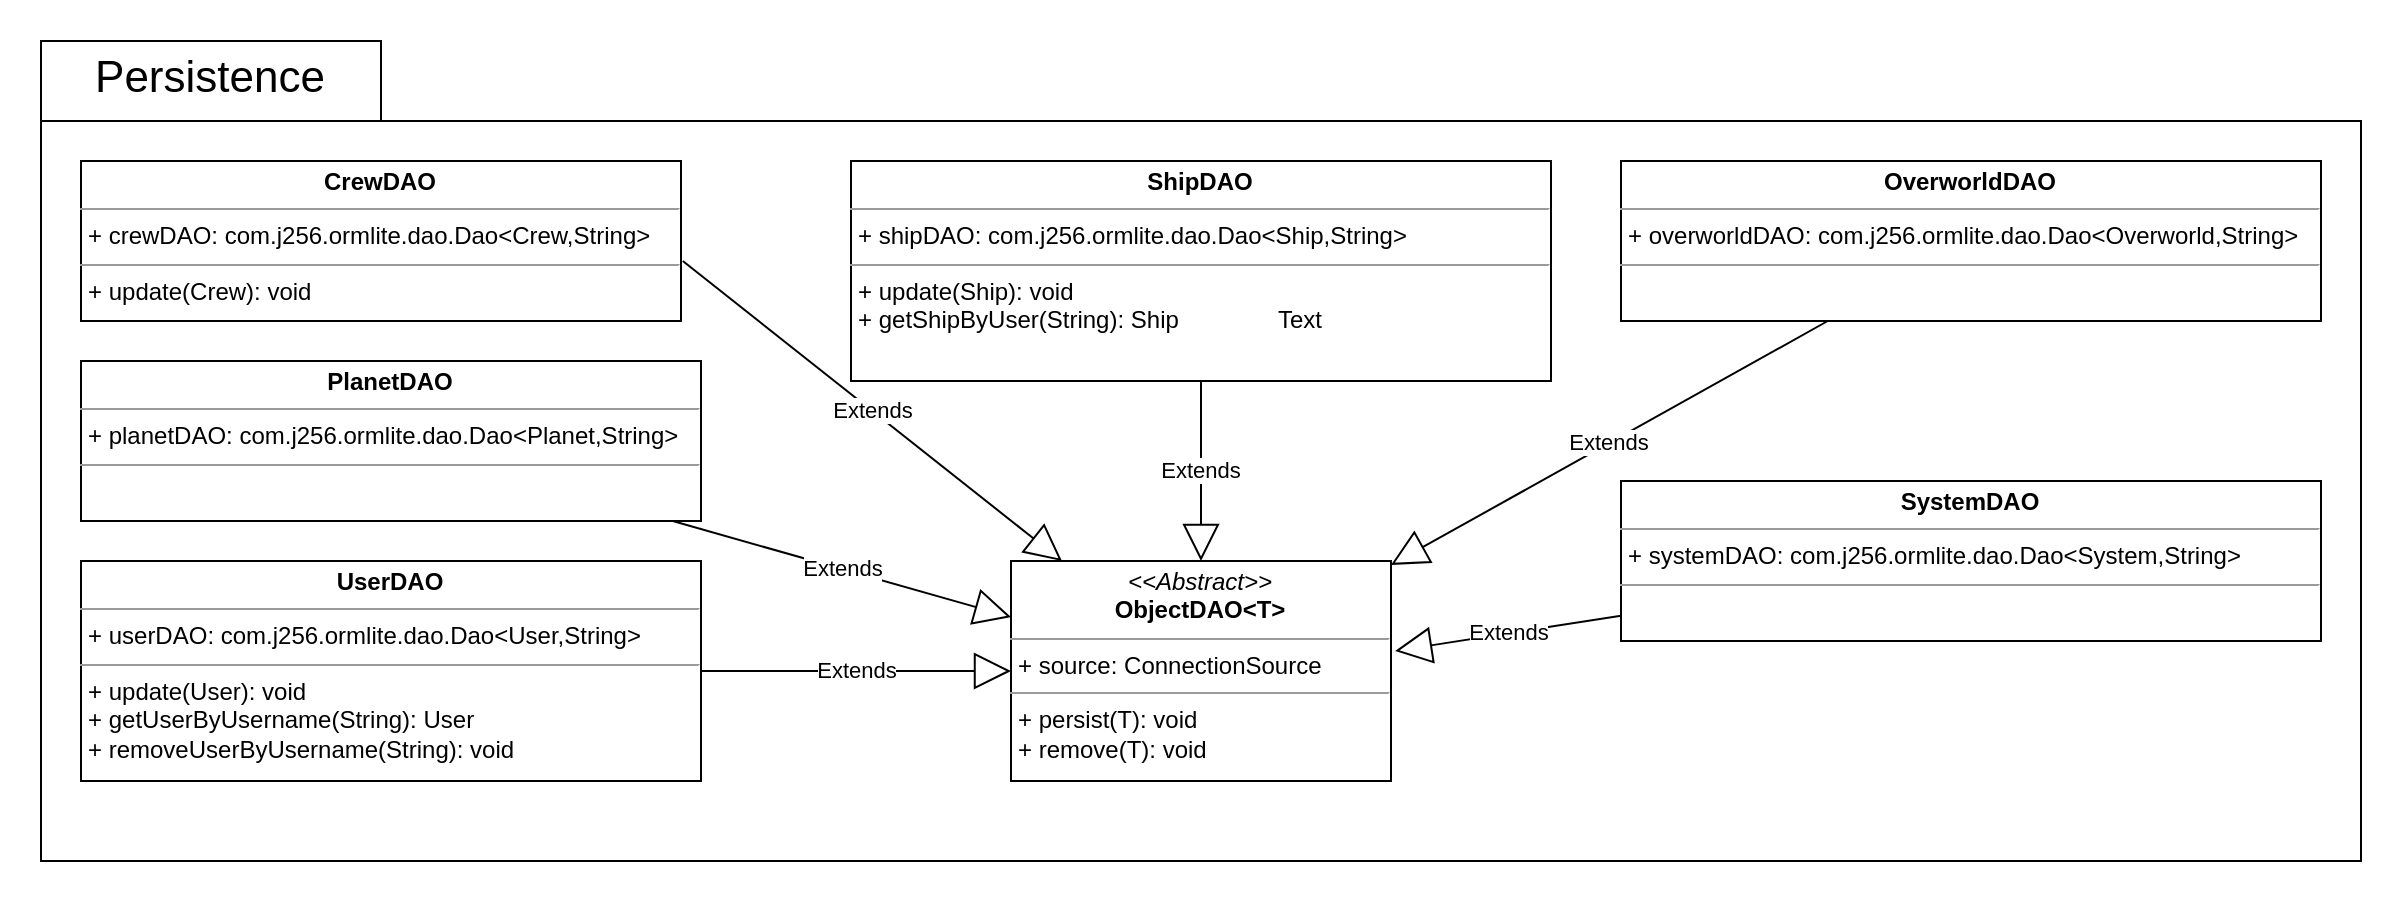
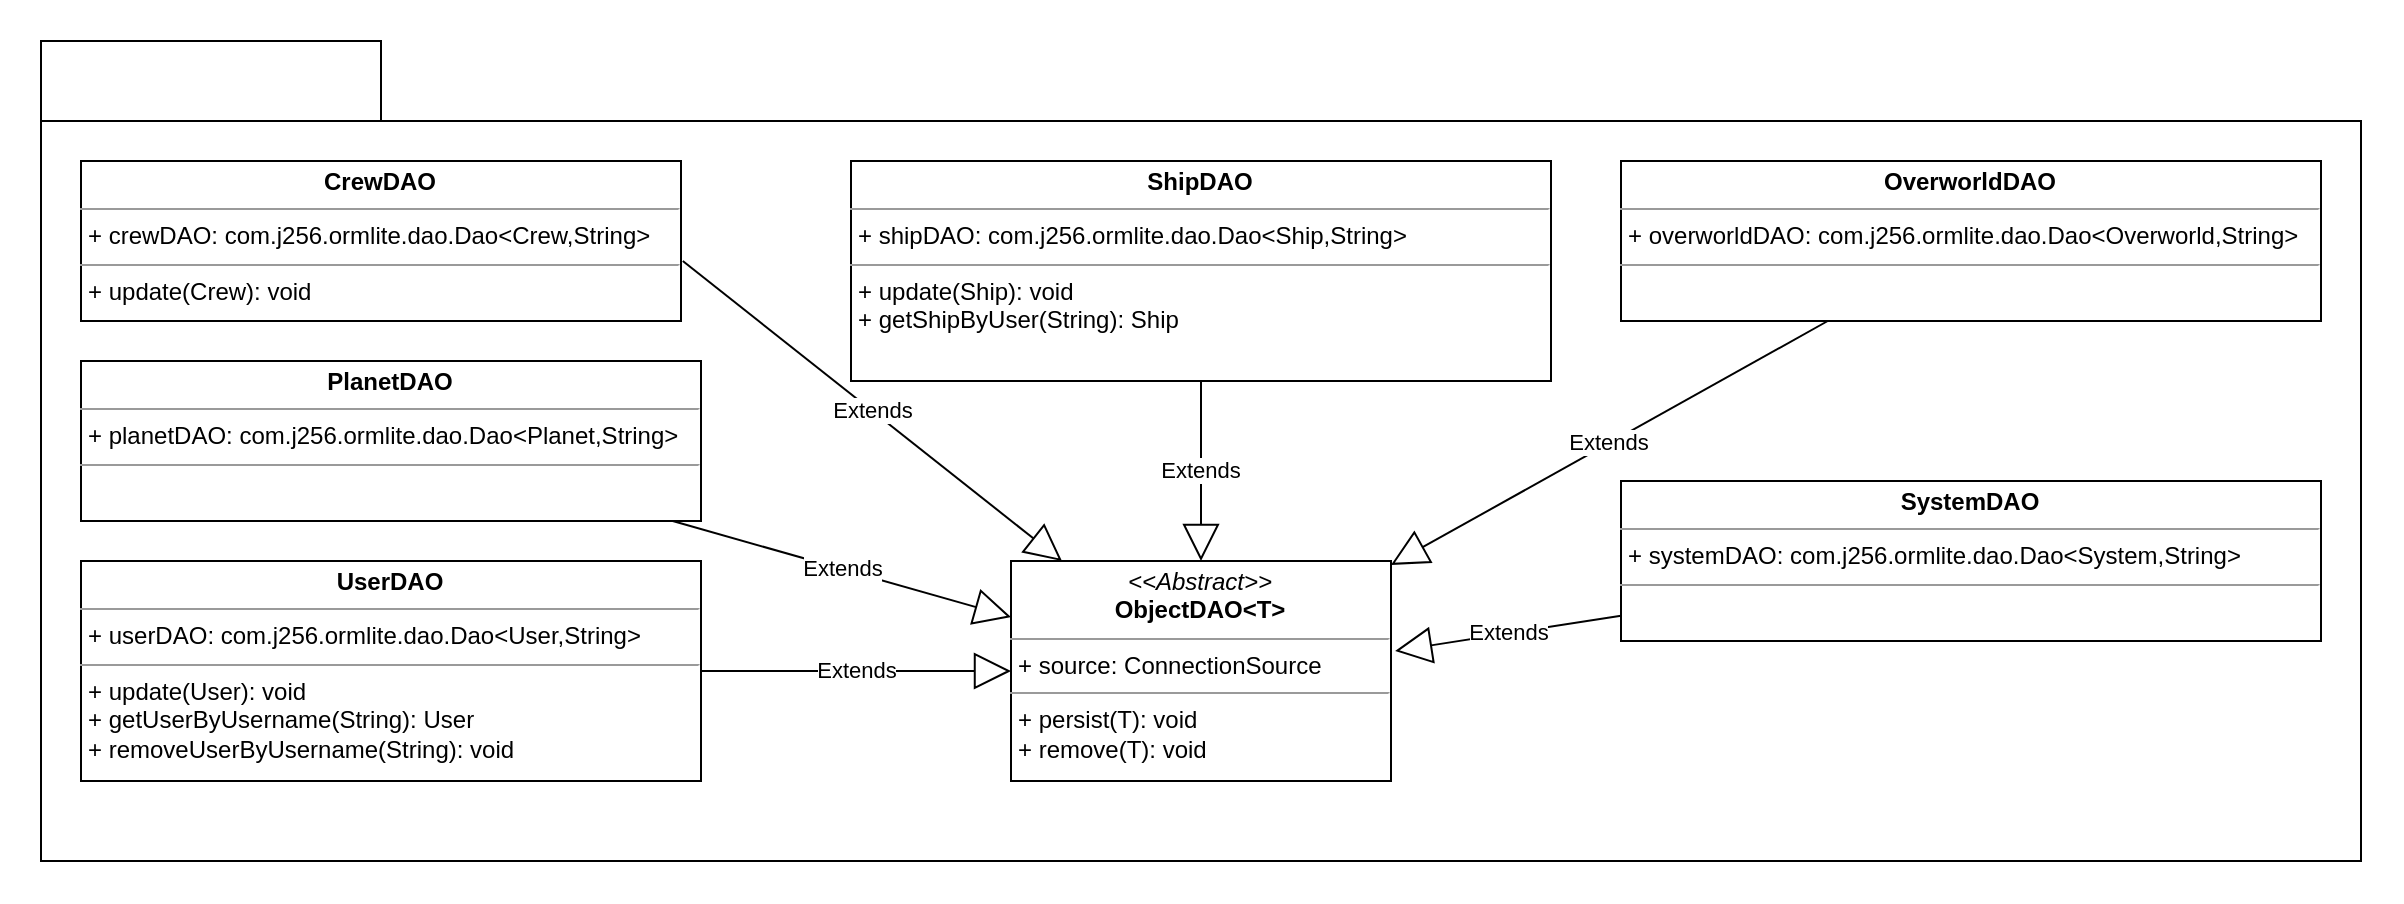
node "Persistence": removed
node "Text": removed
